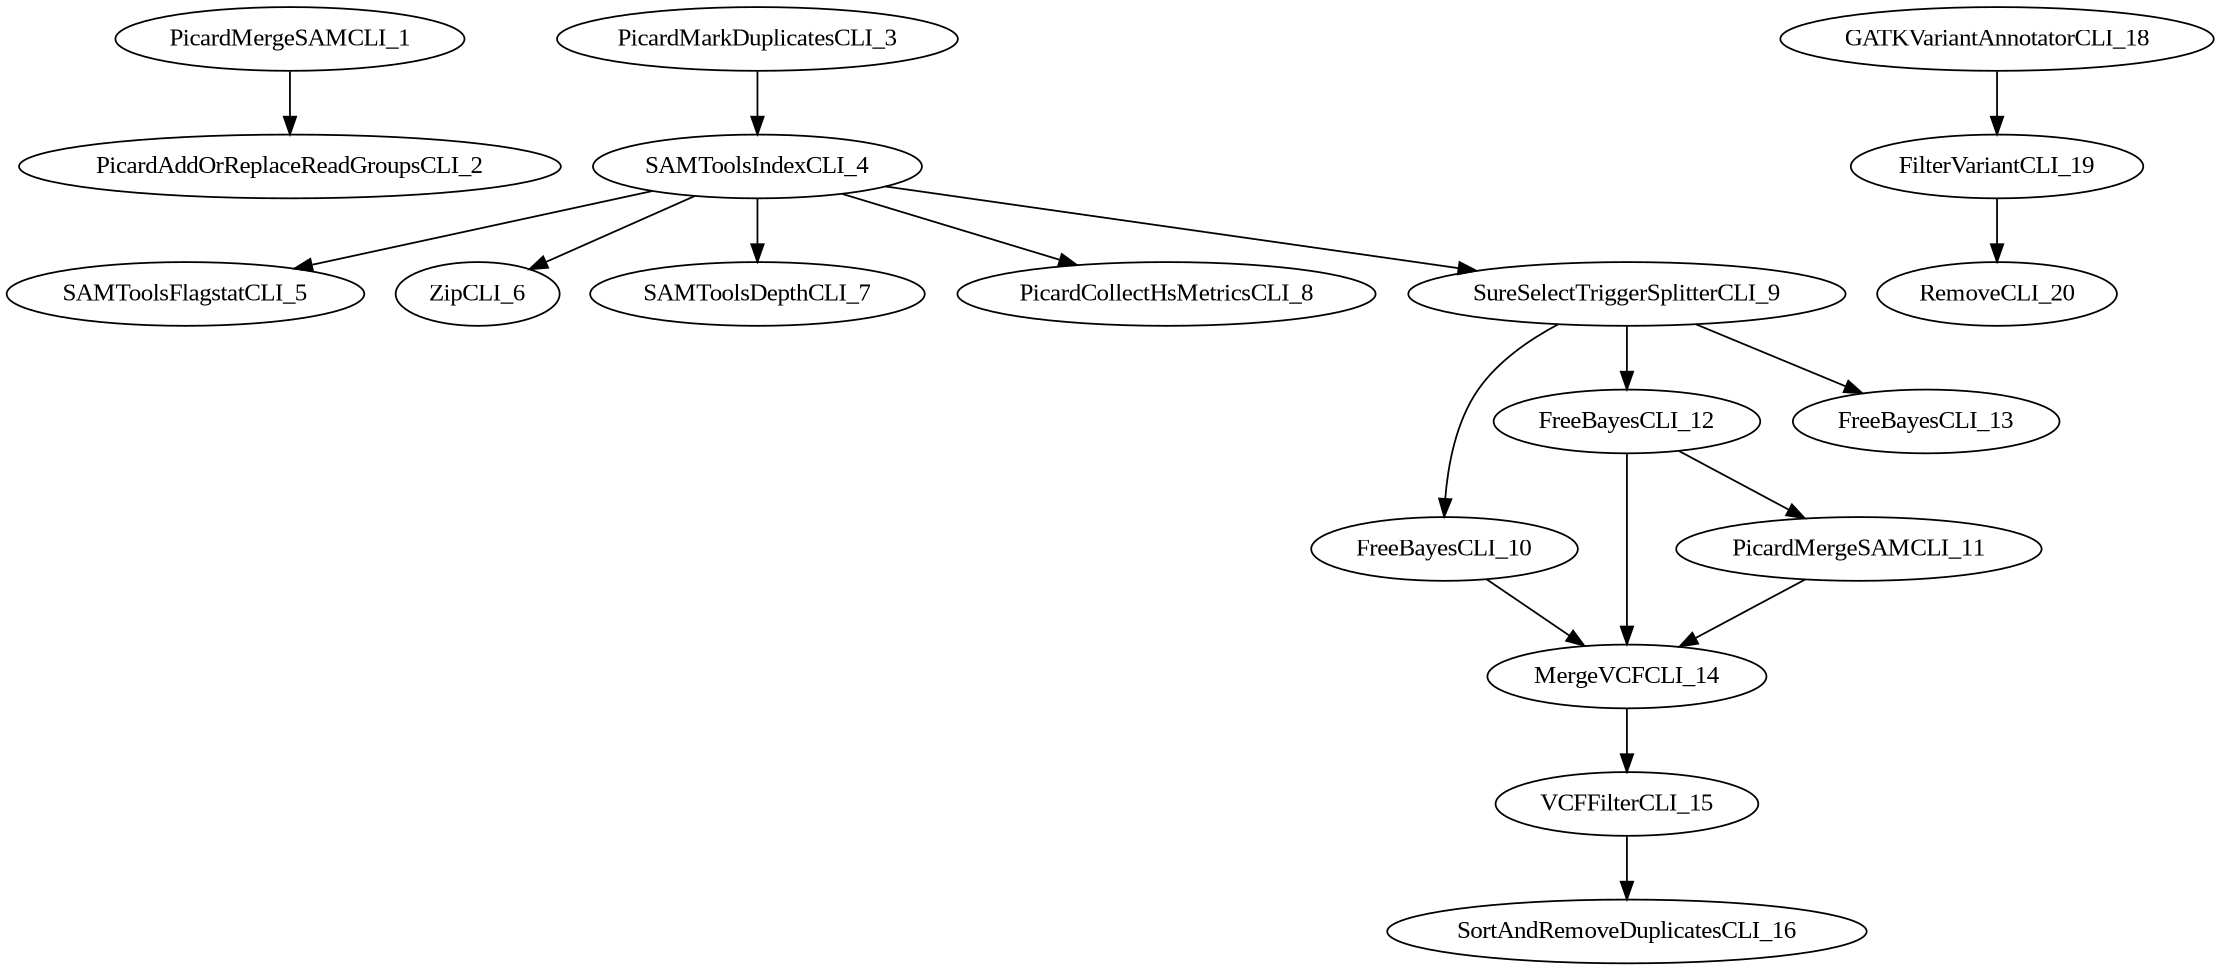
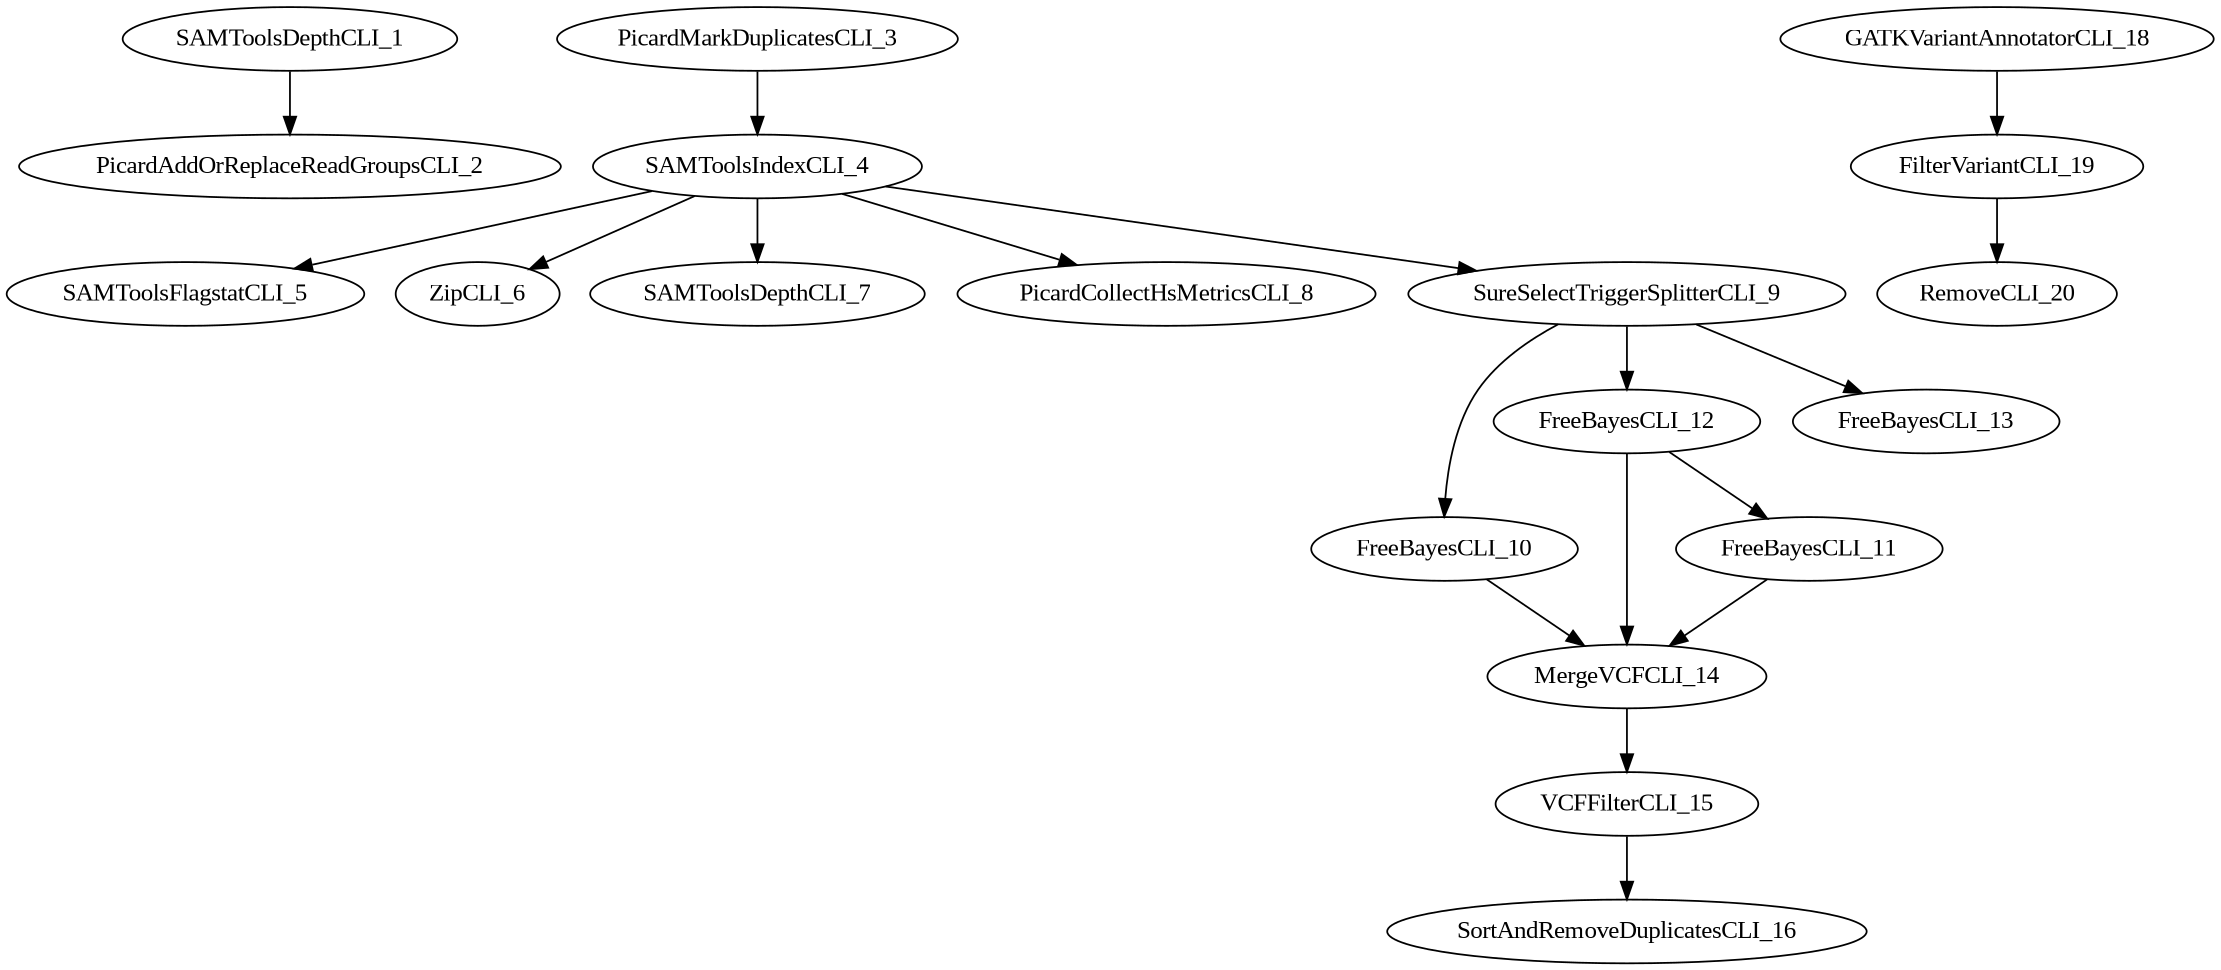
node "PicardMergeSAMCLI_1": label "PicardMergeSAMCLI_1" -> "SAMToolsDepthCLI_1"
node "PicardMergeSAMCLI_11": label "PicardMergeSAMCLI_11" -> "FreeBayesCLI_11"
